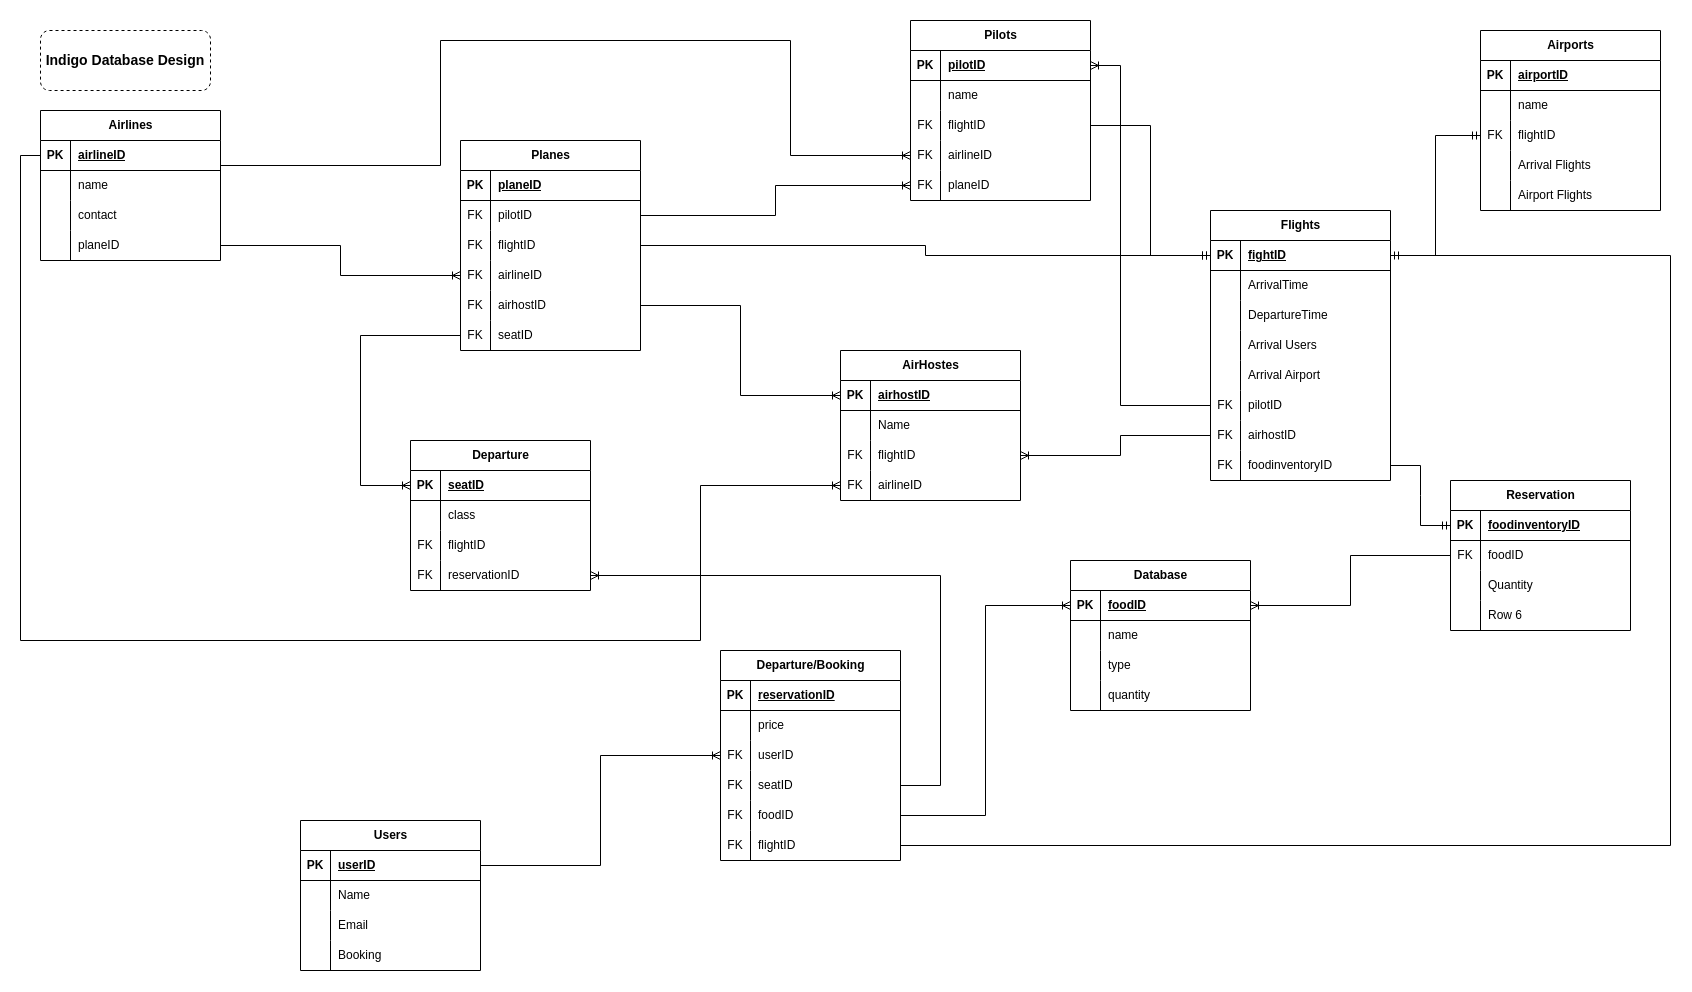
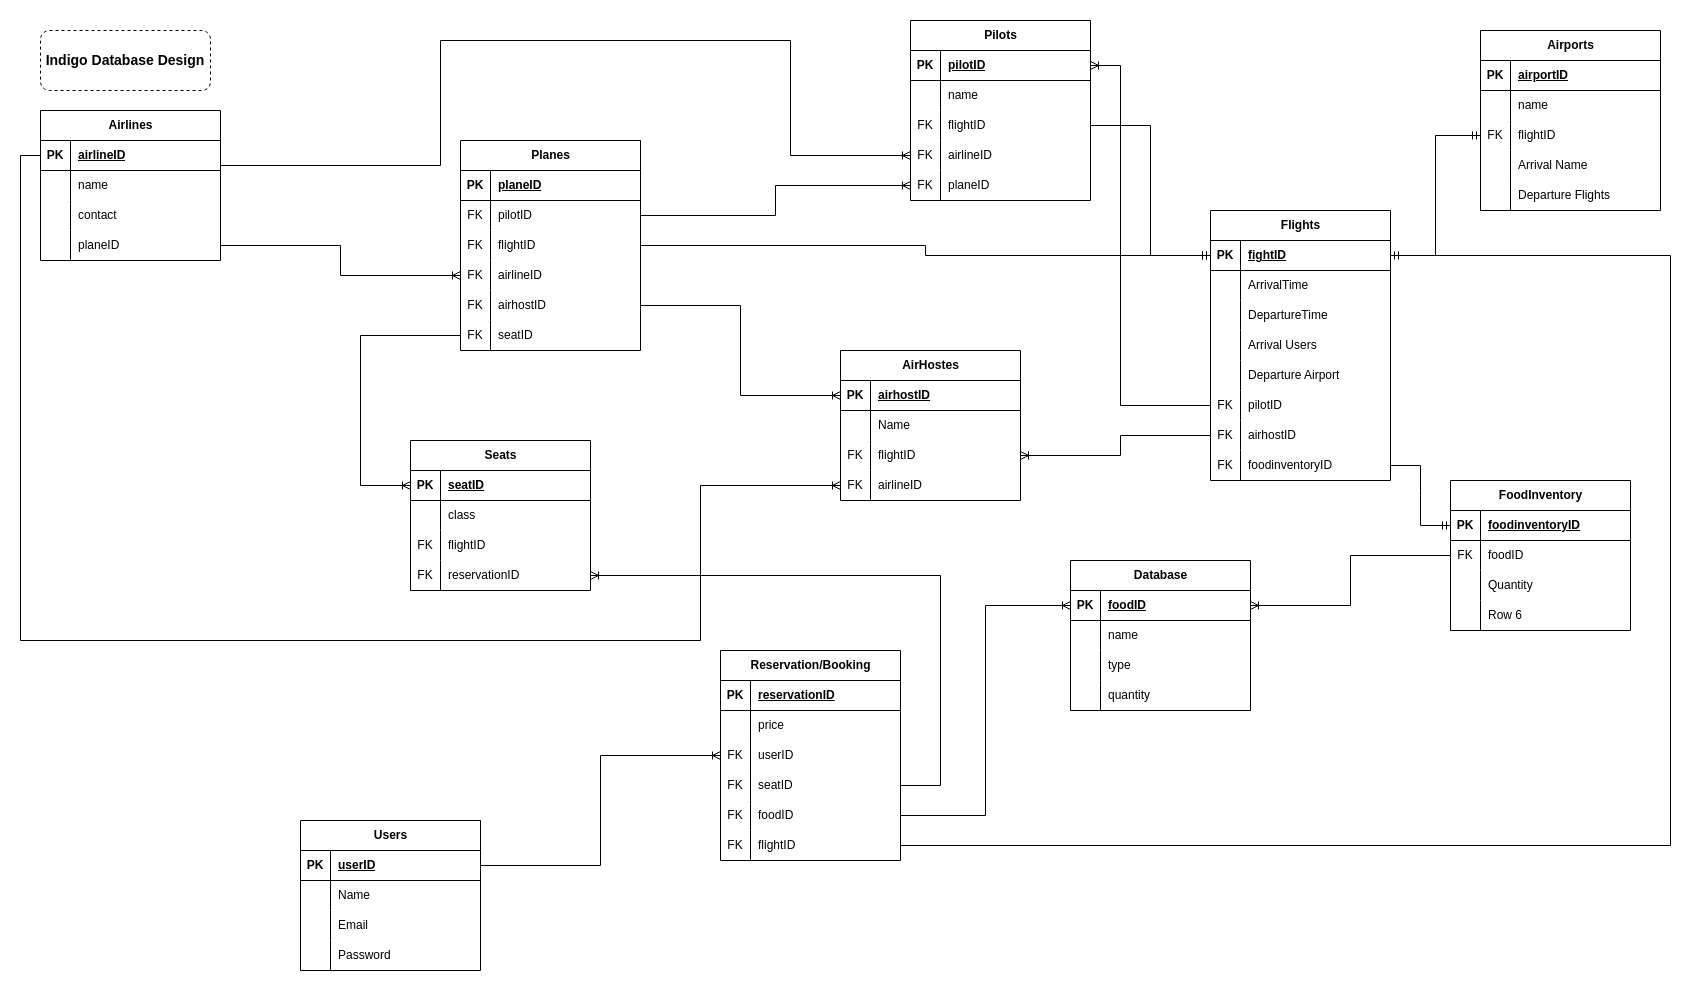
node "Arrival Flights": label "Arrival Flights" -> "Arrival Name"
node "Airport Flights": label "Airport Flights" -> "Departure Flights"
node "Arrival Airport": label "Arrival Airport" -> "Departure Airport"
node "Departure": label "Departure" -> "Seats"
node "Reservation": label "Reservation" -> "FoodInventory"
node "Departure/Booking": label "Departure/Booking" -> "Reservation/Booking"
node "Booking": label "Booking" -> "Password"
